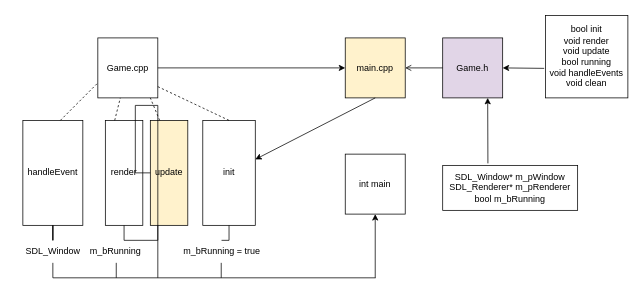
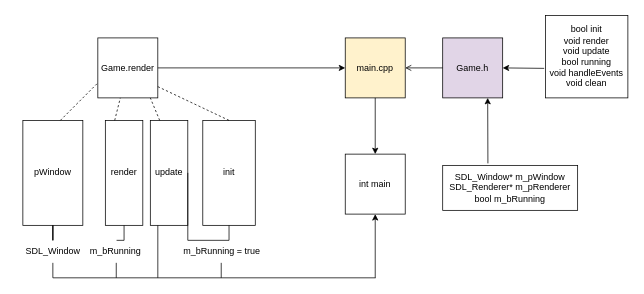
node "Game.cpp": label "Game.cpp" -> "Game.render"
edge "main.cpp" -> "init": now "main.cpp" -> "int main"
edge "render" -- "update": now "render" -- "m_bRunning"
node "handleEvent": label "handleEvent" -> "pWindow"
node "update": fillcolor #fff2cc -> #ffffff
edge "init" -- "m_bRunning = true": now "init" -- "update"
